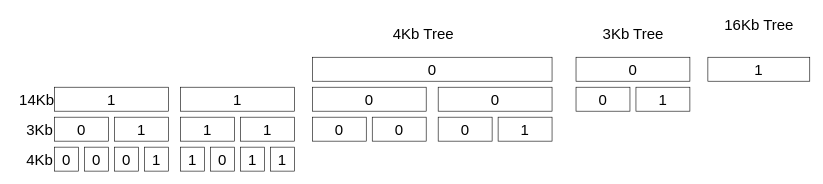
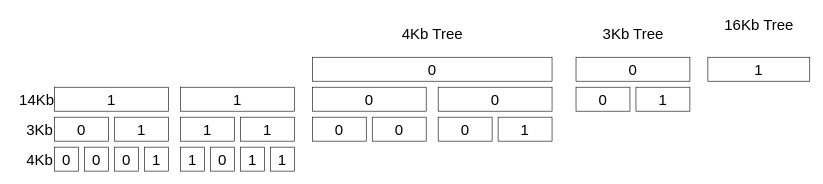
node "4Kb Tree": moved (423, 33) -> (432, 33)
